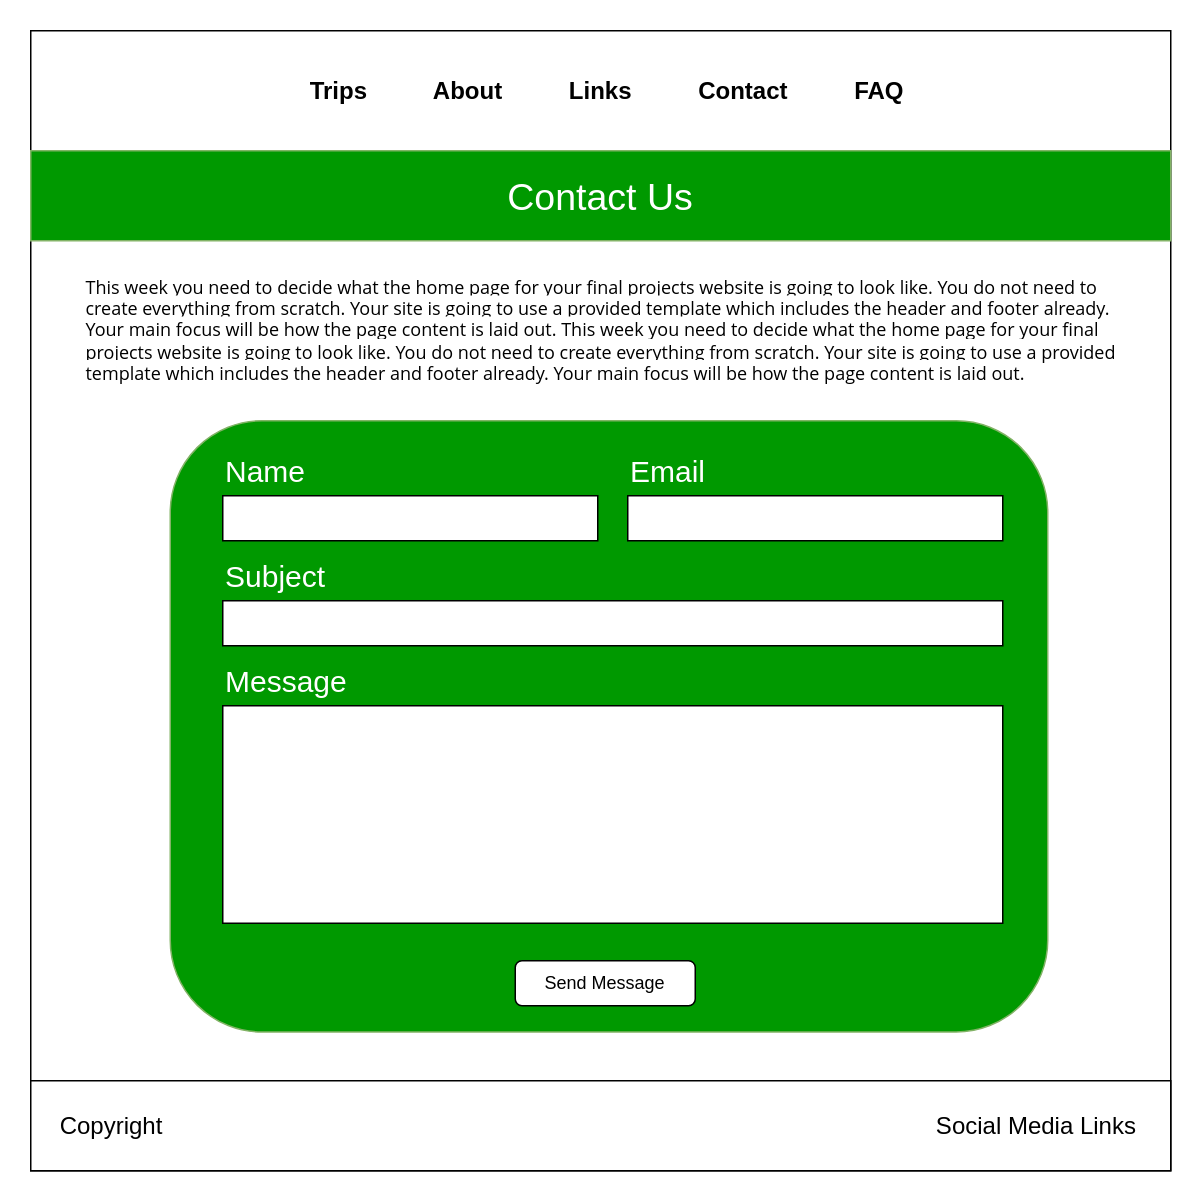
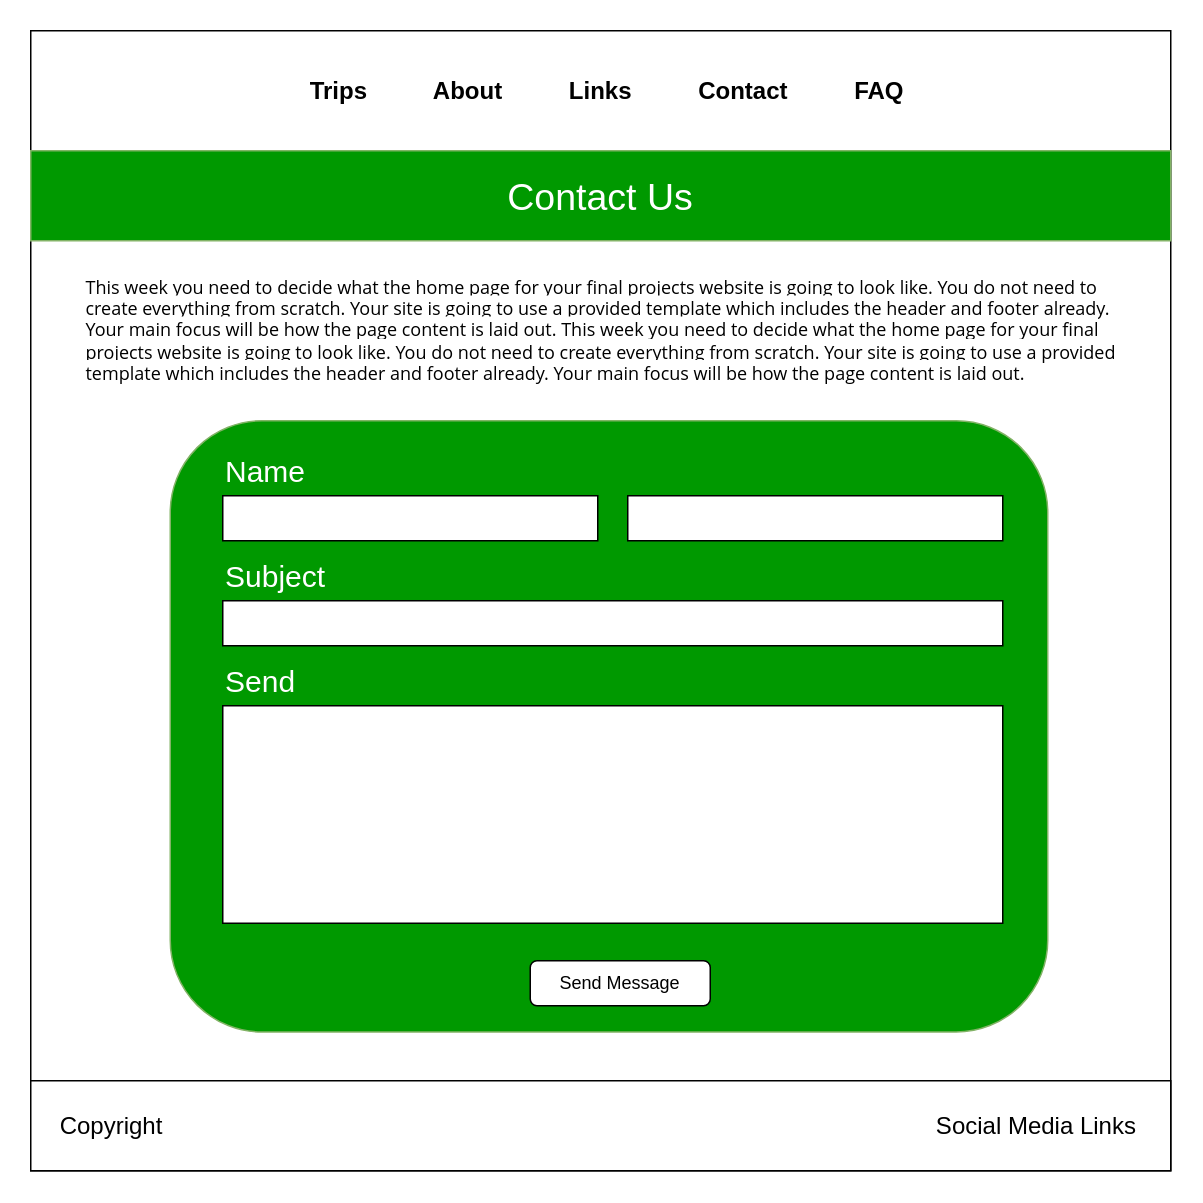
node "Email": removed
node "Message": label "Message" -> "Send"
node "Send Message": moved (605, 983) -> (620, 983)
